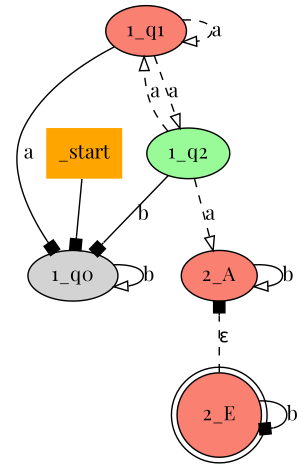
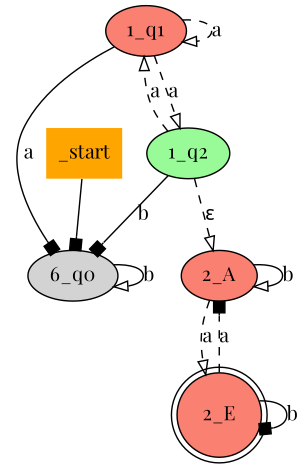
edge "1_q2" -> "2_A": label "a" -> "ε"
node "1_q0": label "1_q0" -> "6_q0"
edge "2_A" -> "2_E": added, label "a"
edge "2_E" -> "2_A": label "ε" -> "a"
